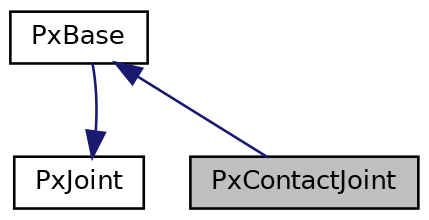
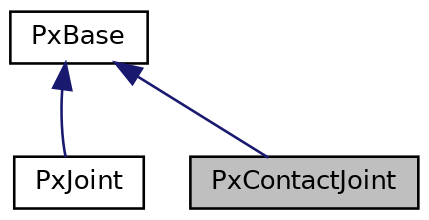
edge "PxBase" -> "PxJoint": reversed
